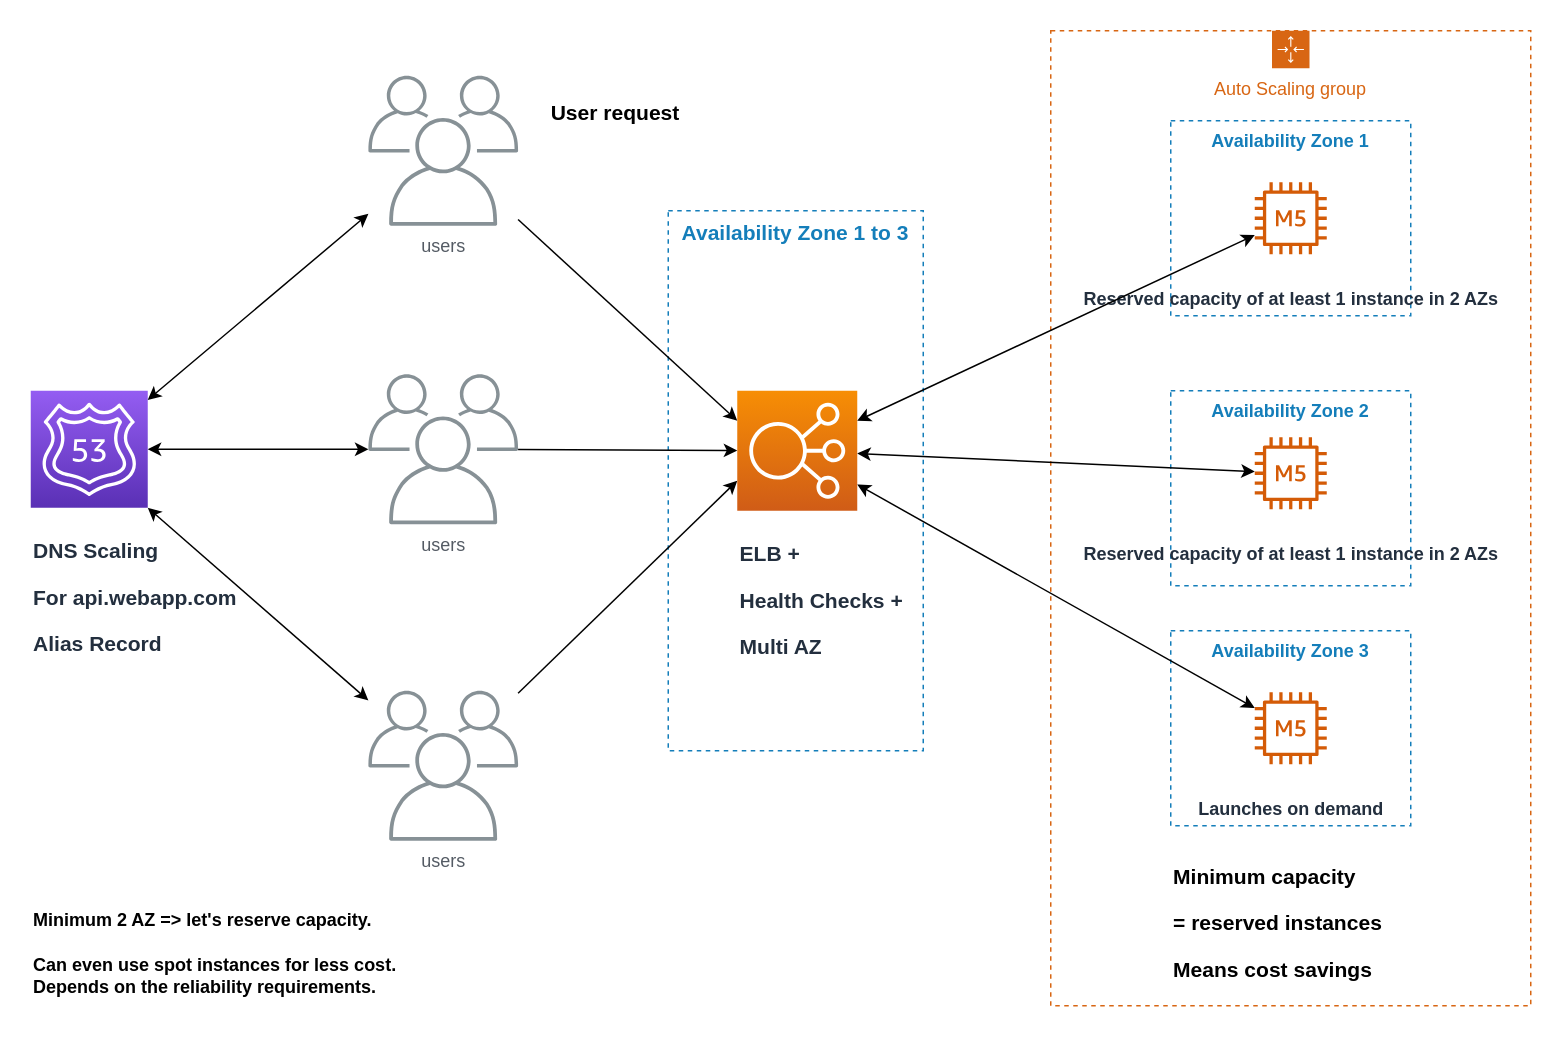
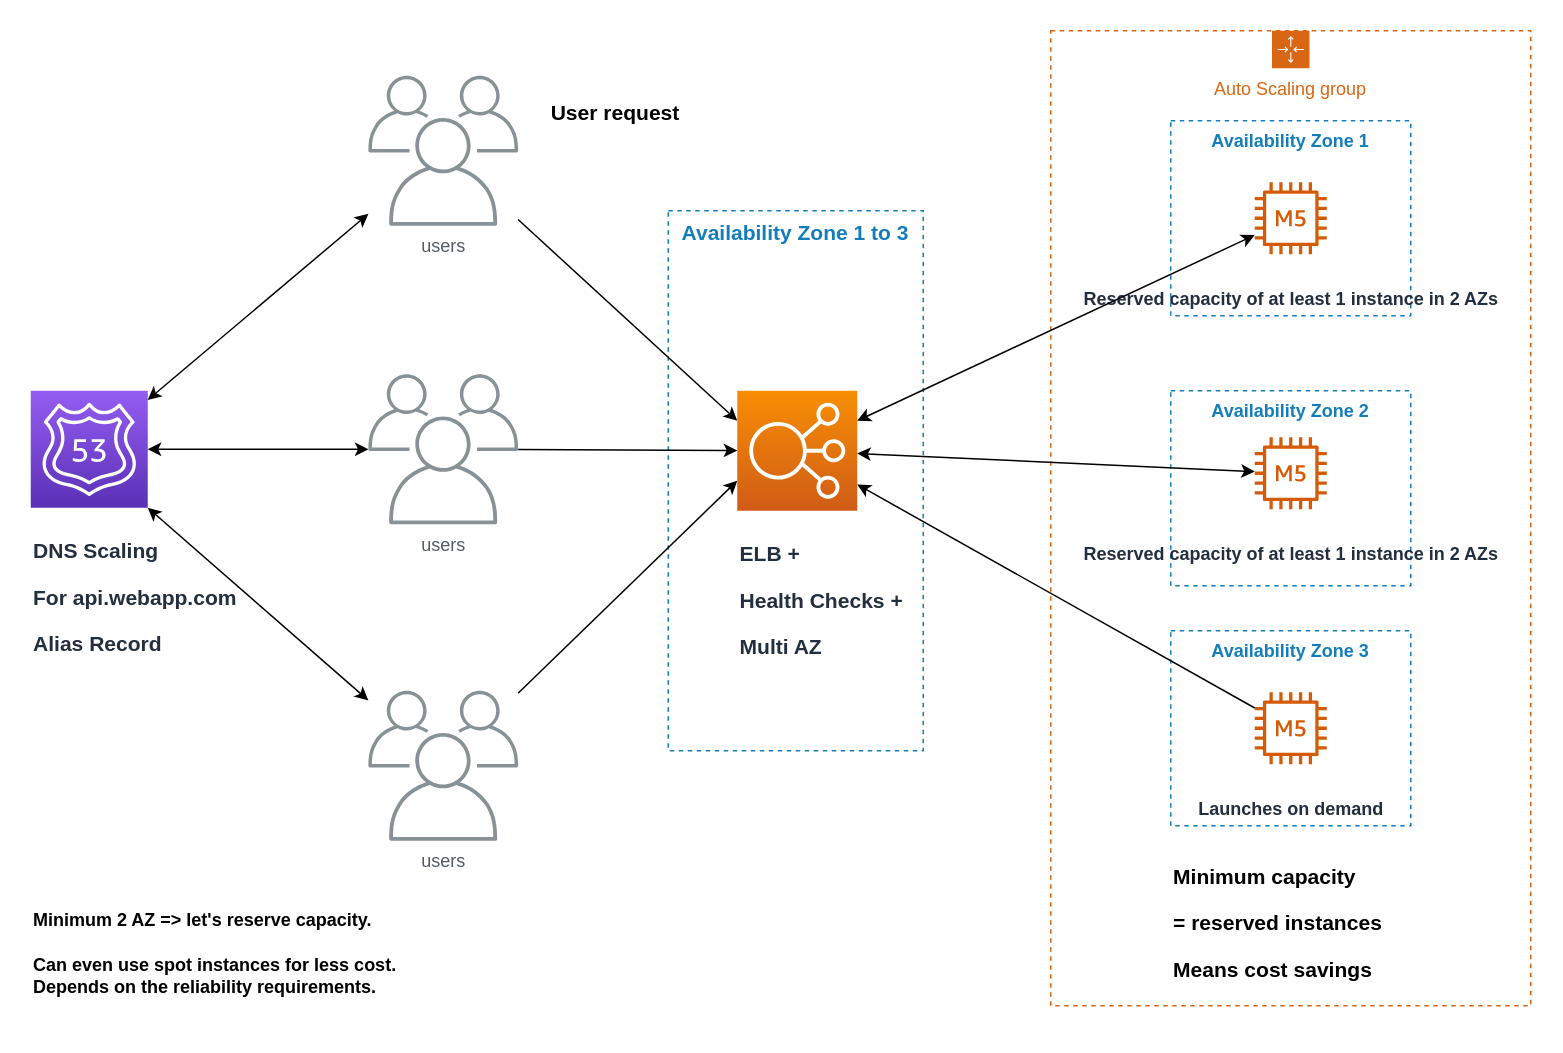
edge "ELB +Health Checks +Multi AZ" -- "Launches on demand": arrowhead classic -> none
